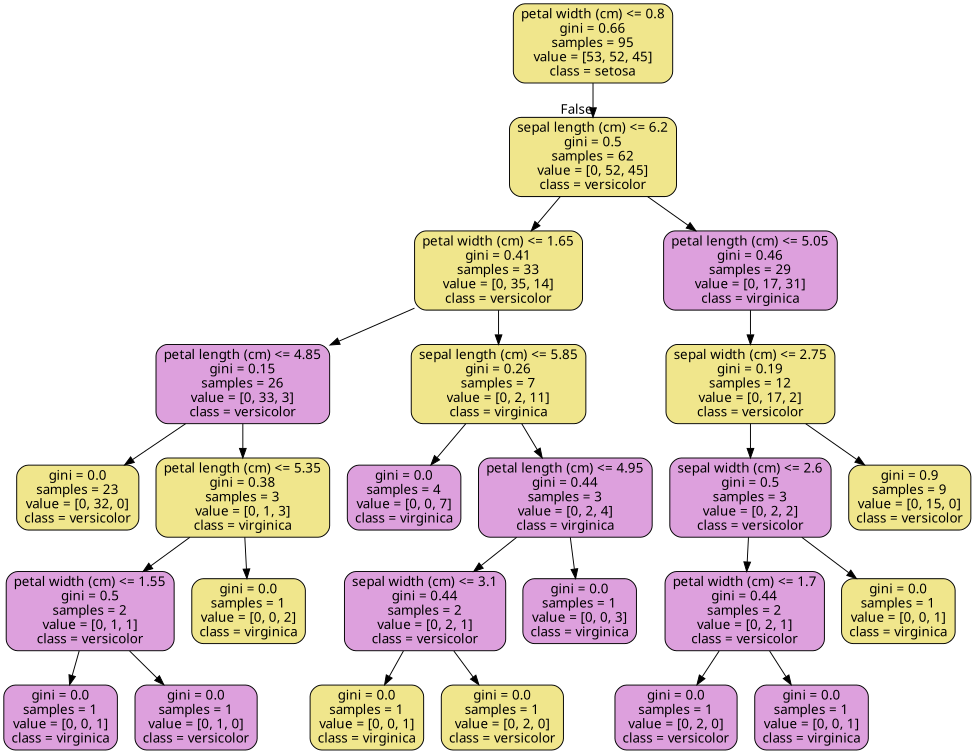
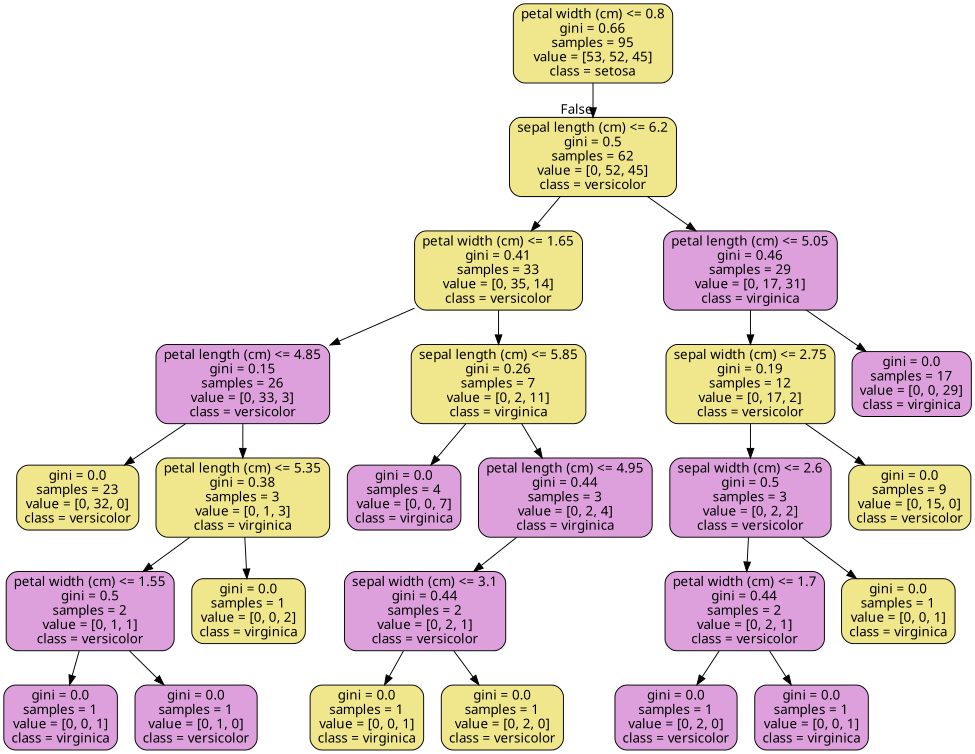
node "gini = 0.0 samples = 17 value = [0, 0, 29] class = virginica": added
node "gini = 0.9 samples = 9 value = [0, 15, 0] class = versicolor": label "gini = 0.9 samples = 9 value = [0, 15, 0] class = versicolor" -> "gini = 0.0 samples = 9 value = [0, 15, 0] class = versicolor"
node "gini = 0.0 samples = 1 value = [0, 0, 3] class = virginica": removed
